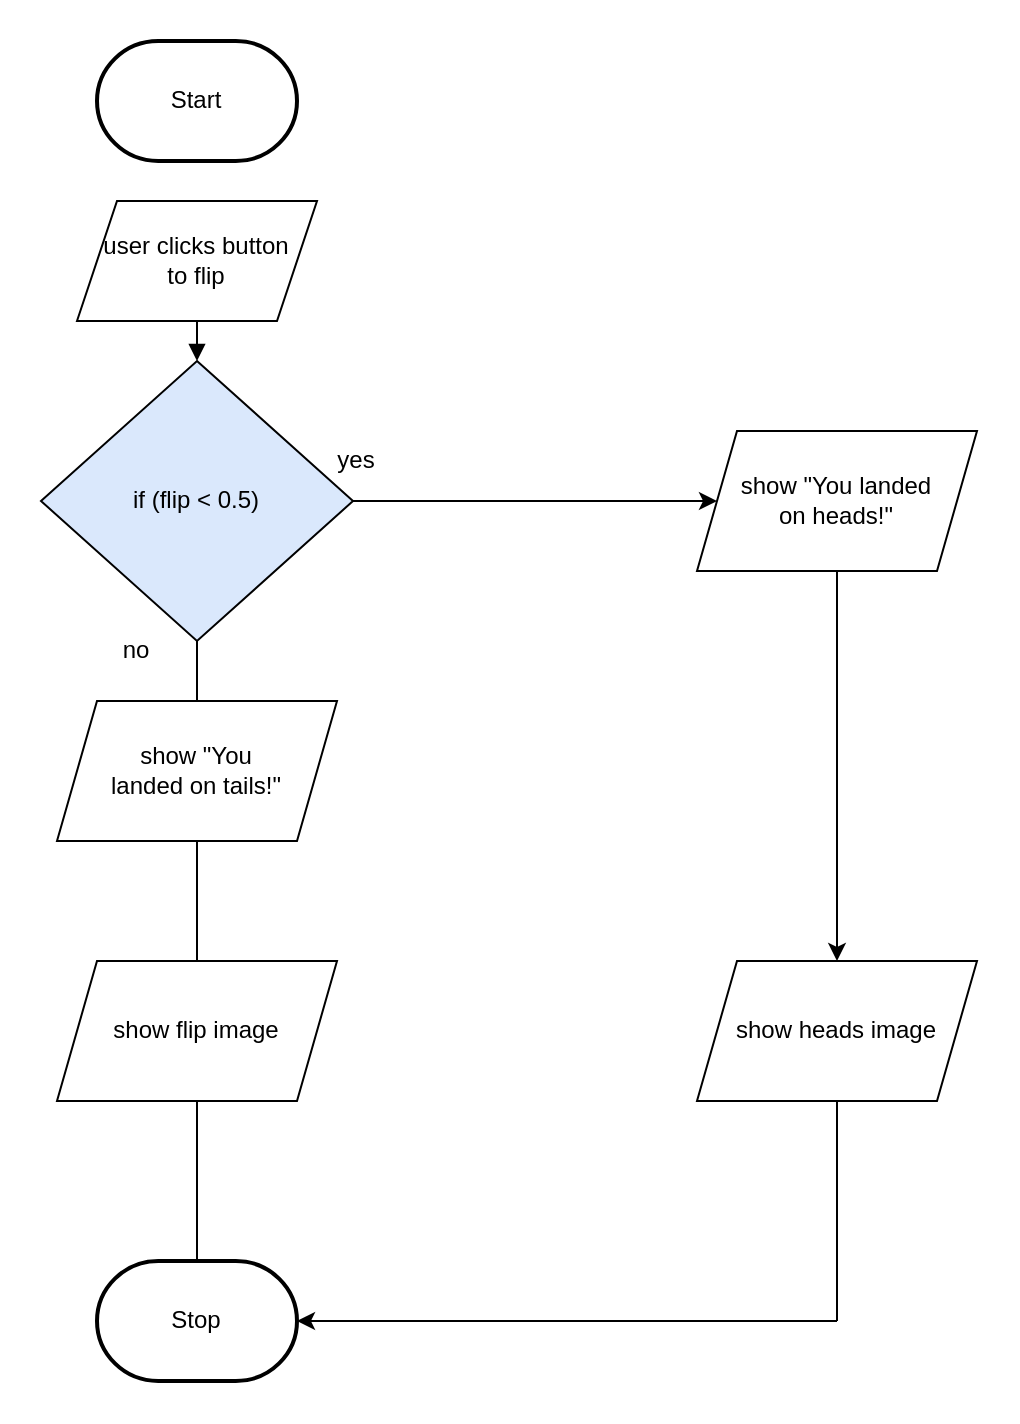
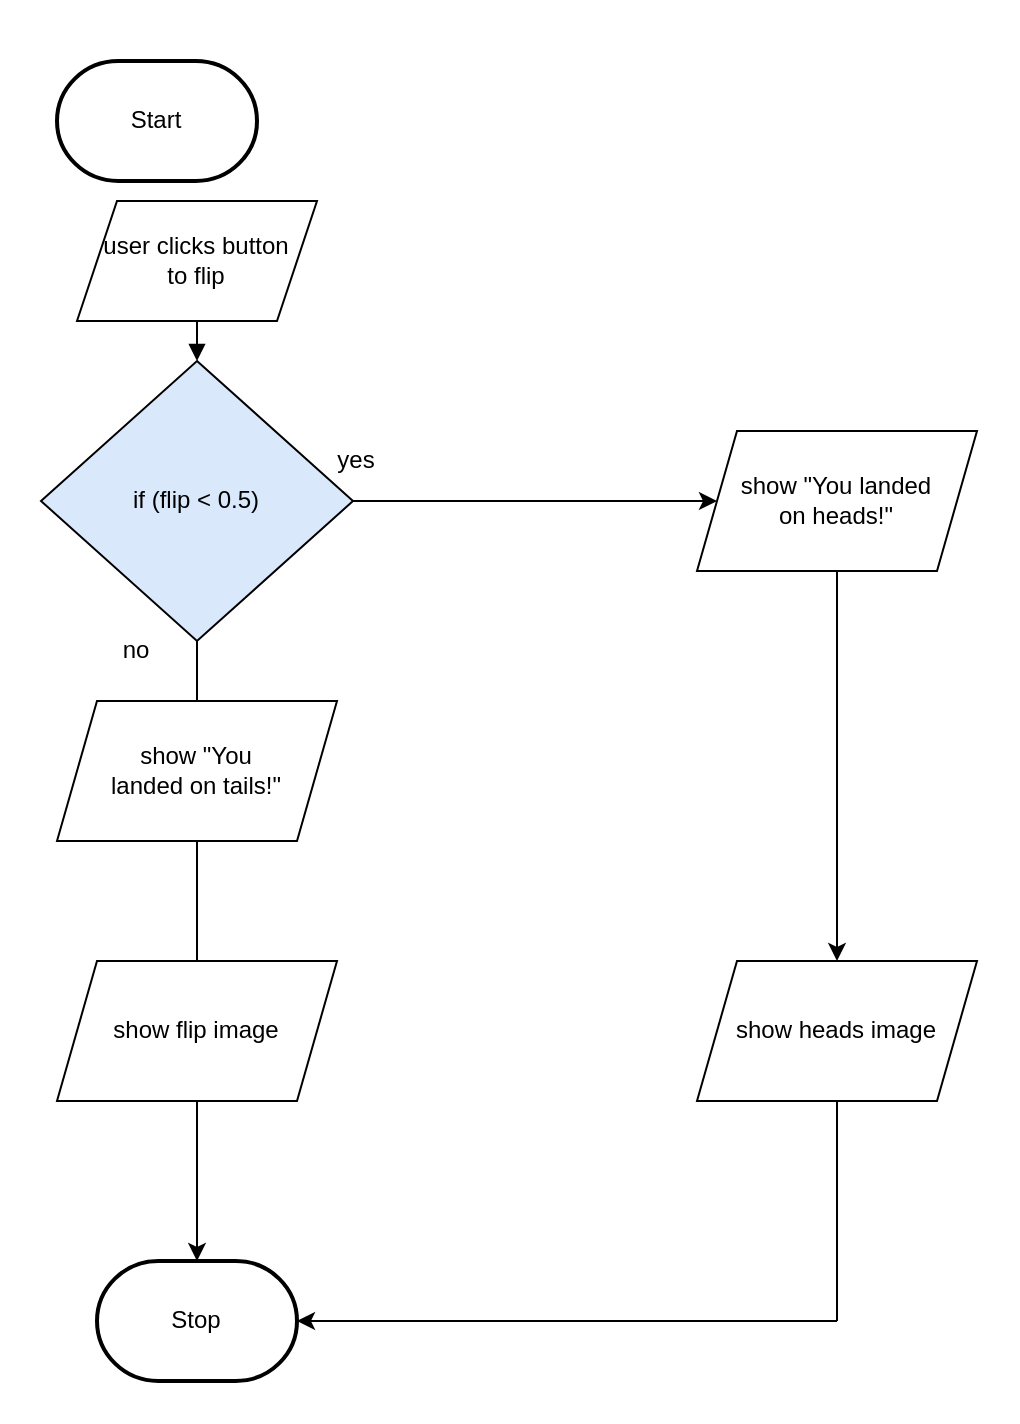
node "Start": moved (197, 101) -> (157, 121)
edge "show flip image" -- "Stop": arrowhead none -> classic
